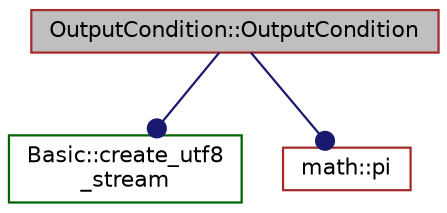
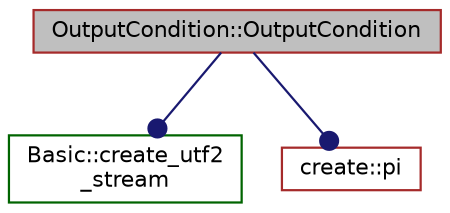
node "Basic::create_utf8 _stream": label "Basic::create_utf8 _stream" -> "Basic::create_utf2 _stream"
node "math::pi": label "math::pi" -> "create::pi"
